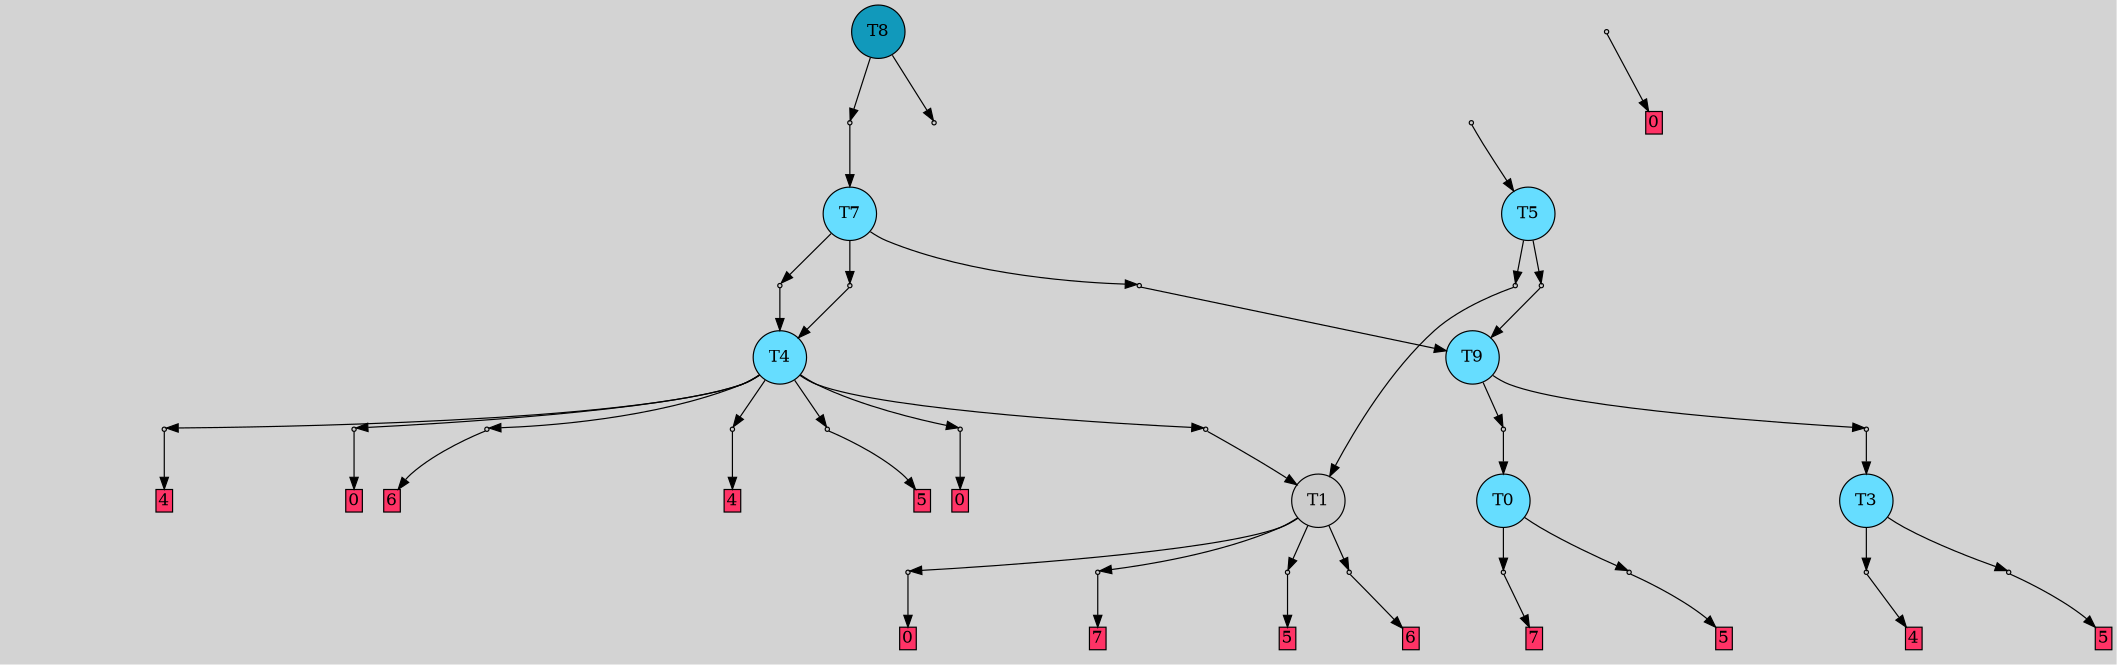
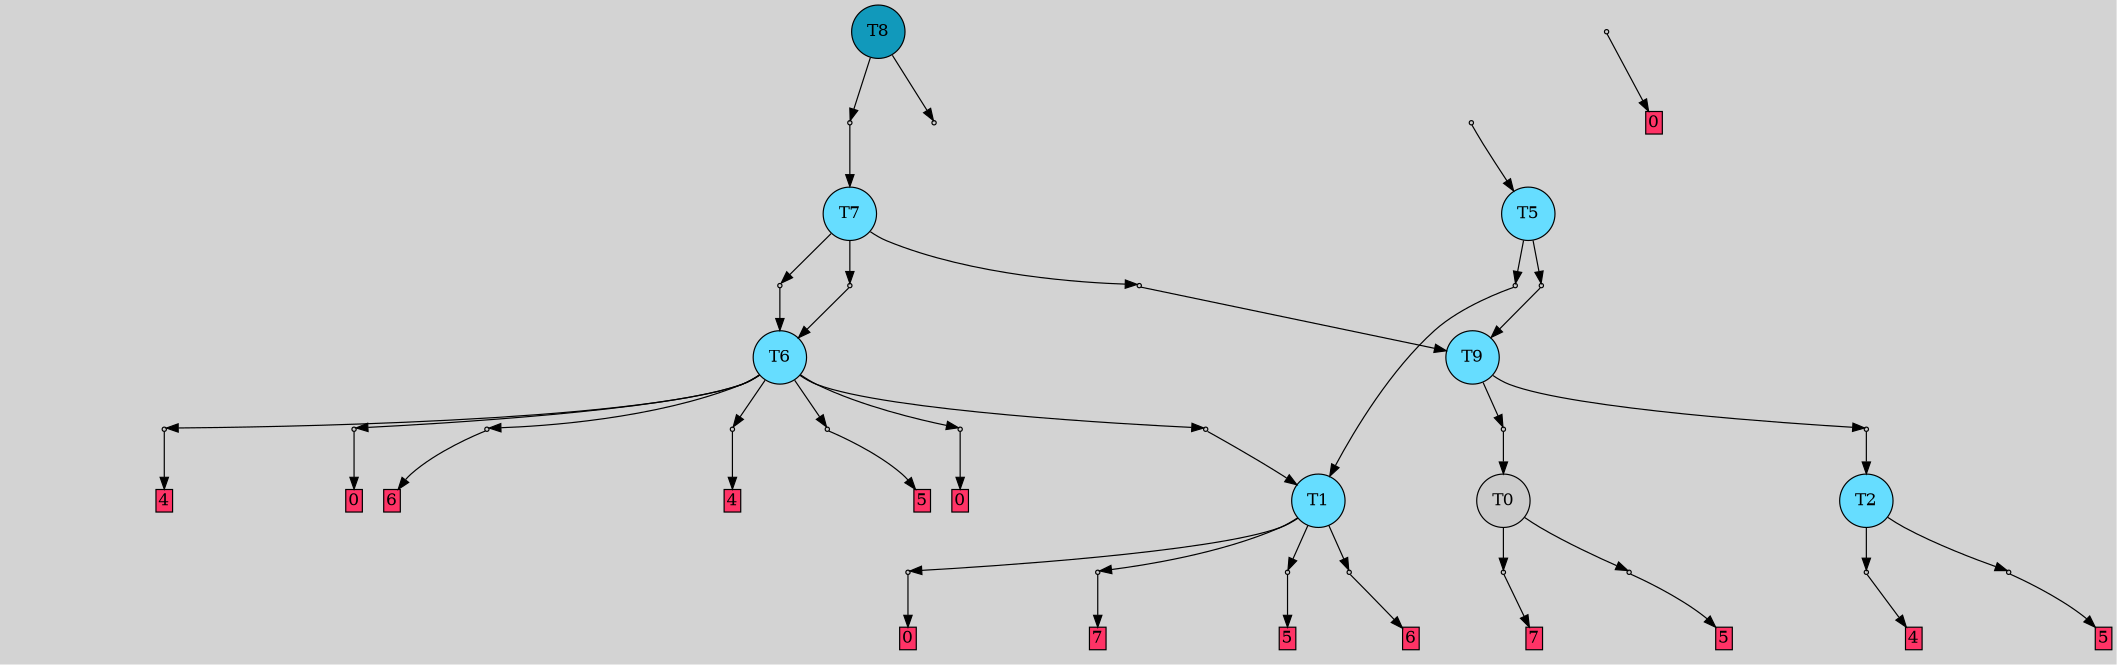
node "T4": label "T4" -> "T6"
node "T1": fillcolor #cccccc -> #66ddff
node "T0": fillcolor #66ddff -> #cccccc
node "T3": label "T3" -> "T2"
